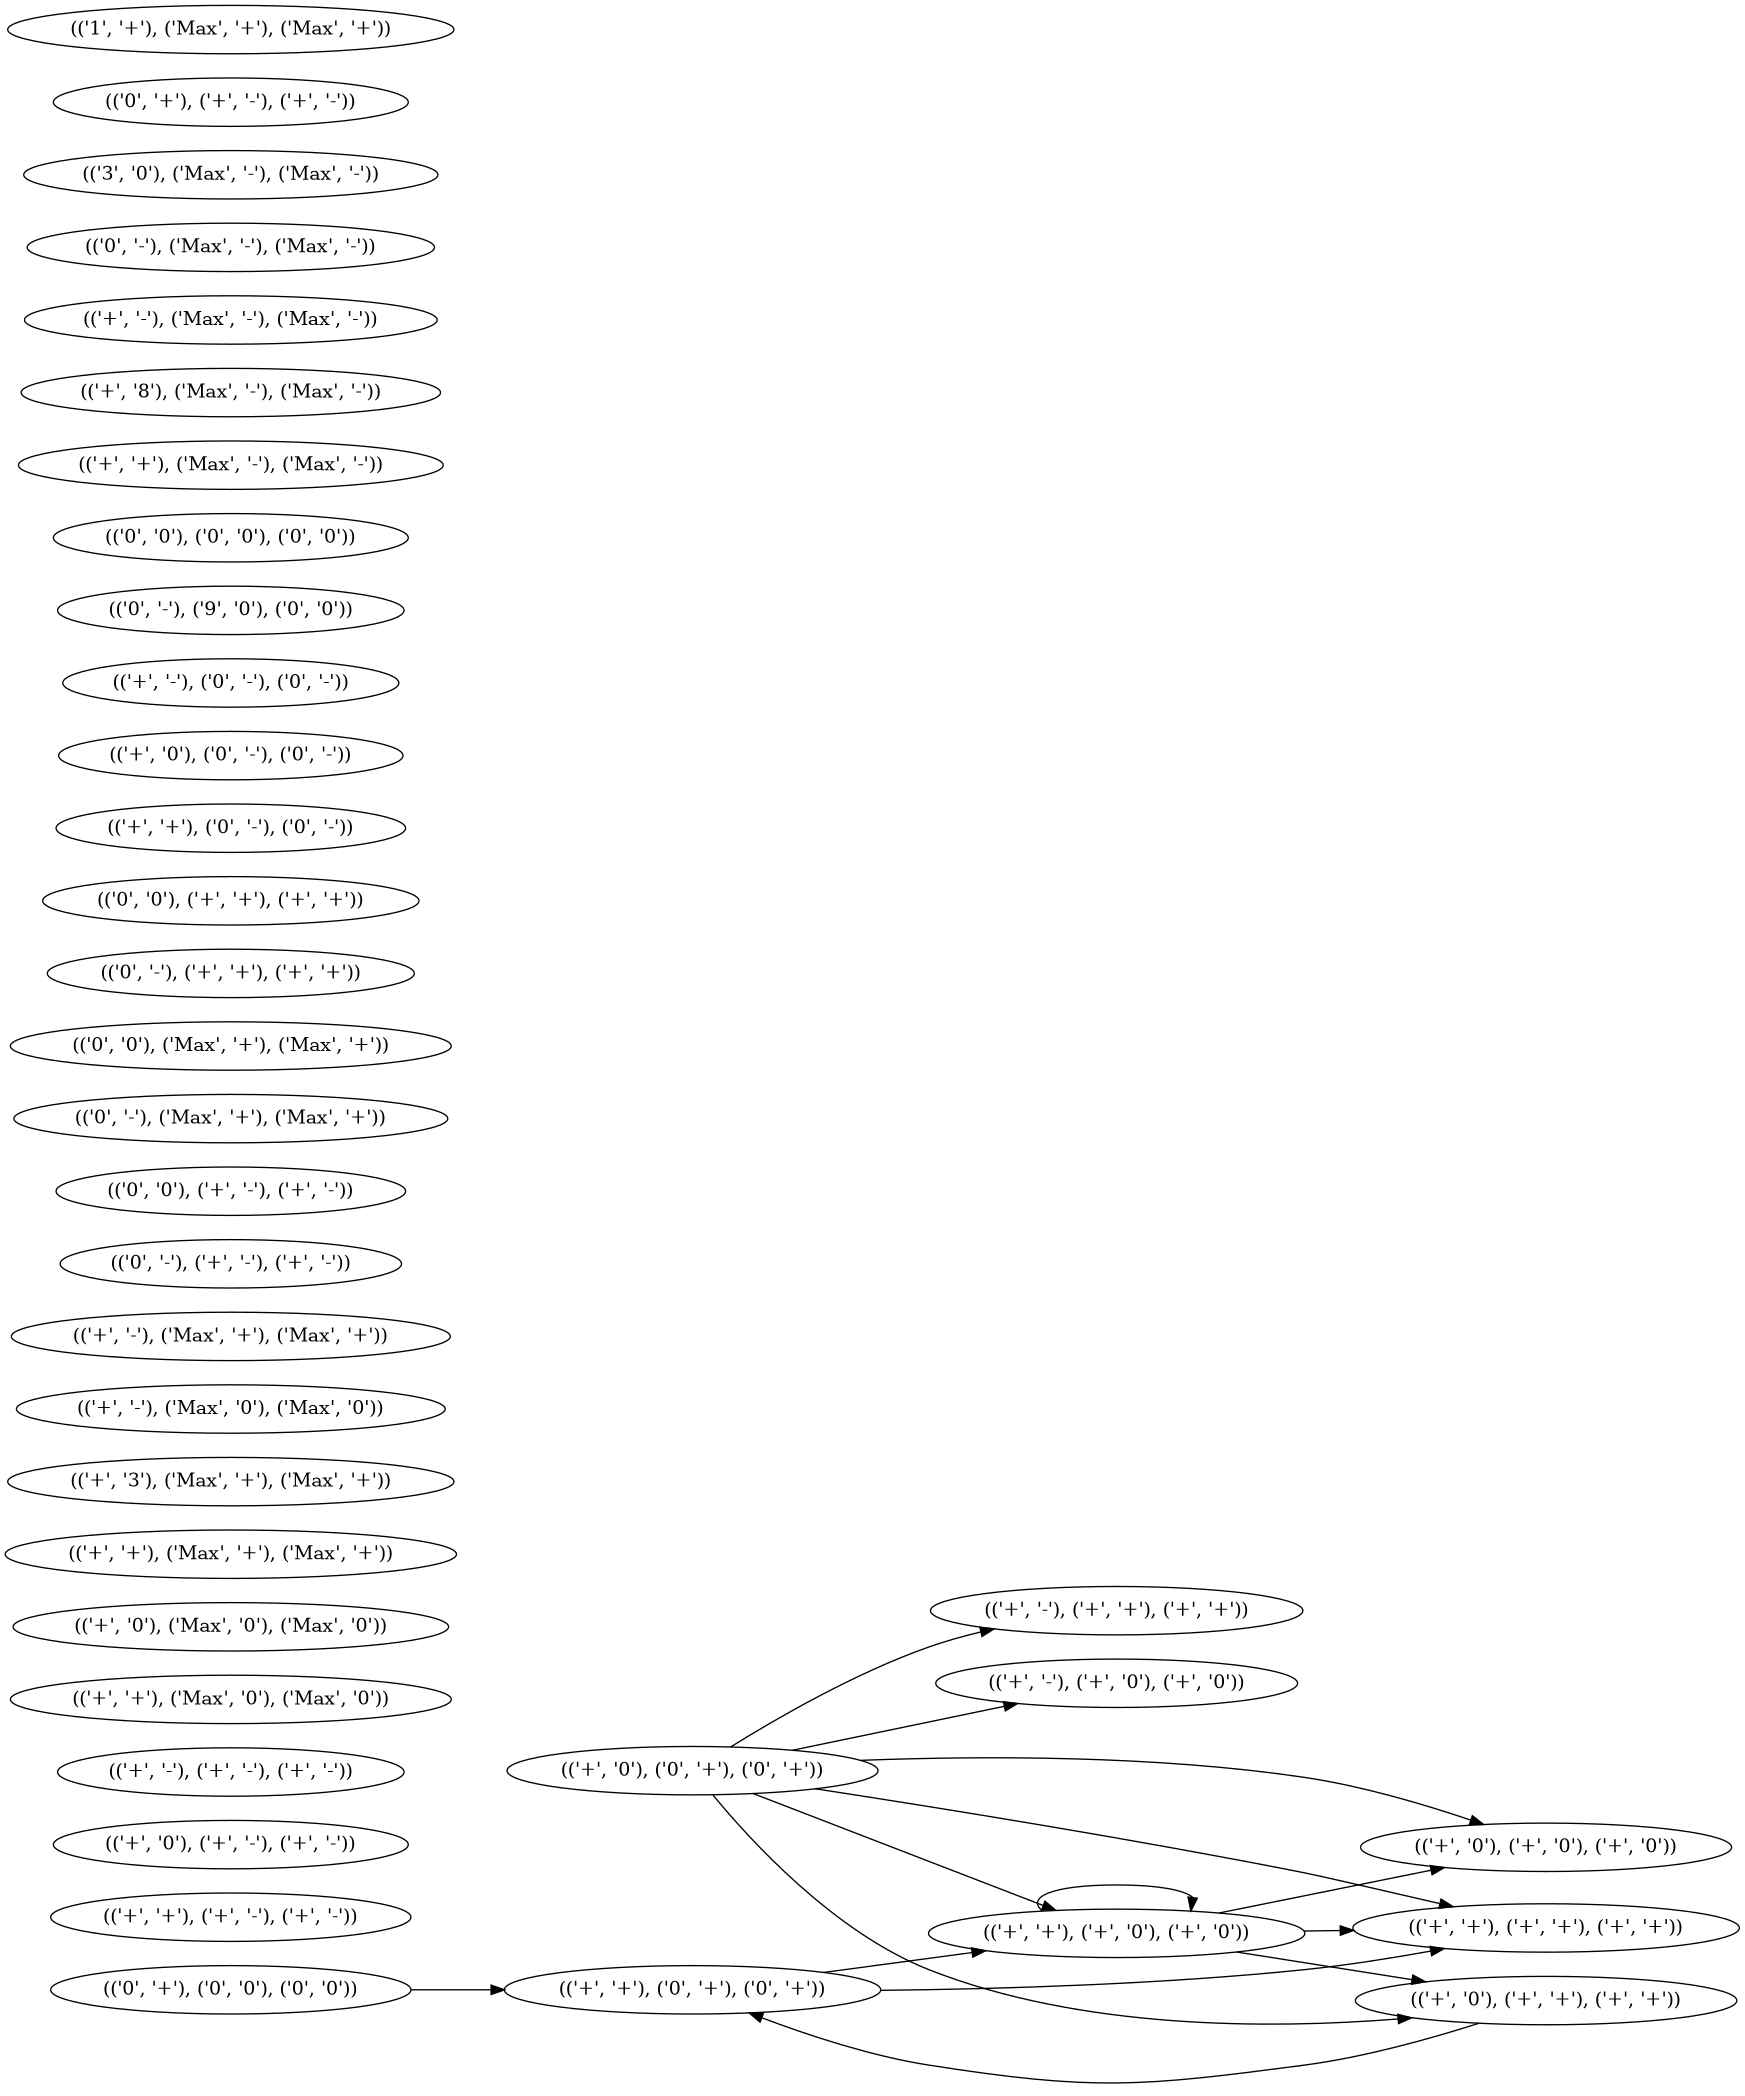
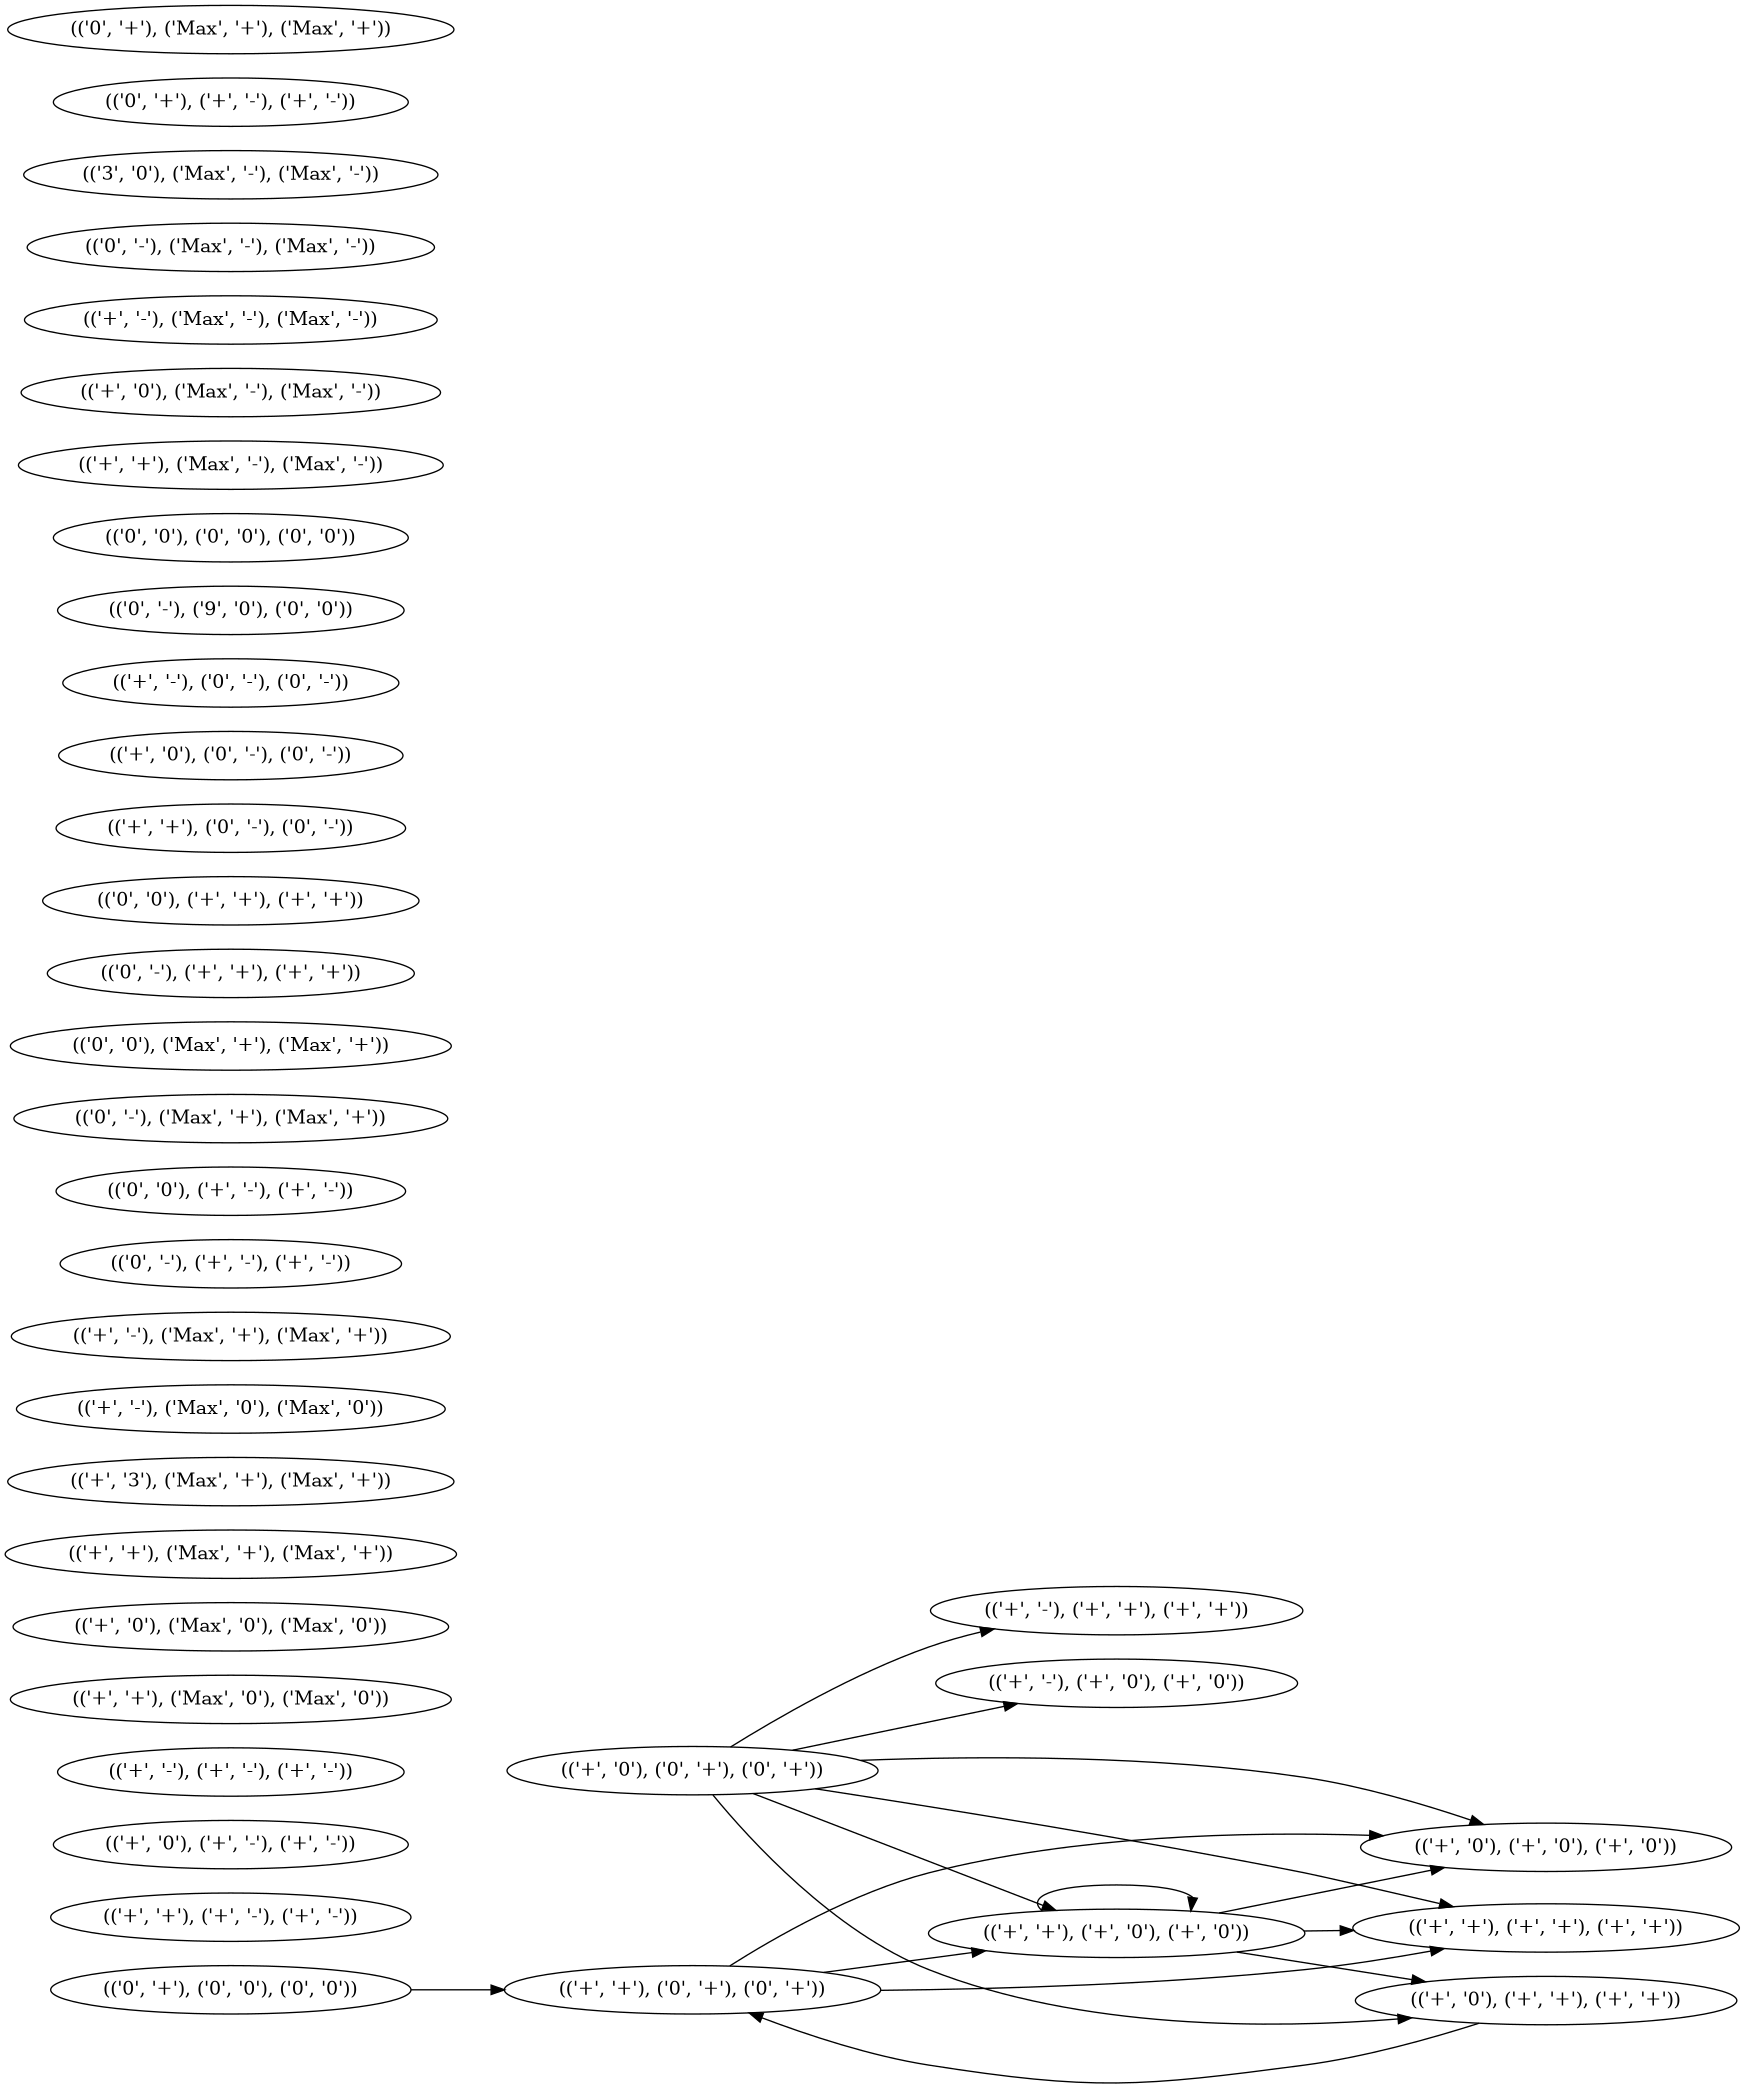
node "(('1', '+'), ('Max', '+'), ('Max', '+'))": label "(('1', '+'), ('Max', '+'), ('Max', '+'))" -> "(('0', '+'), ('Max', '+'), ('Max', '+'))"
node "(('+', '8'), ('Max', '-'), ('Max', '-'))": label "(('+', '8'), ('Max', '-'), ('Max', '-'))" -> "(('+', '0'), ('Max', '-'), ('Max', '-'))"
edge "(('+', '+'), ('0', '+'), ('0', '+'))" -> "(('+', '0'), ('+', '0'), ('+', '0'))": added
